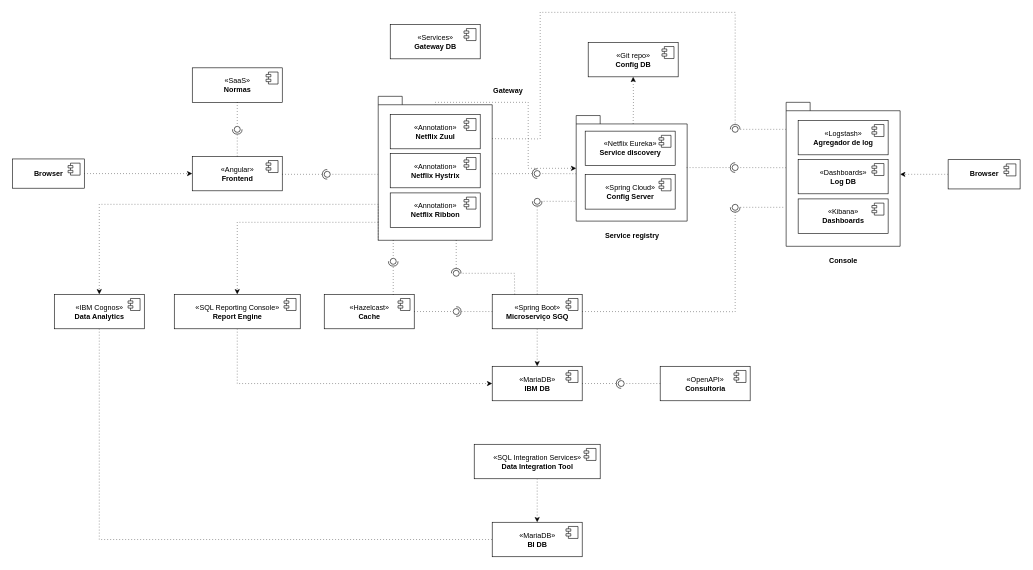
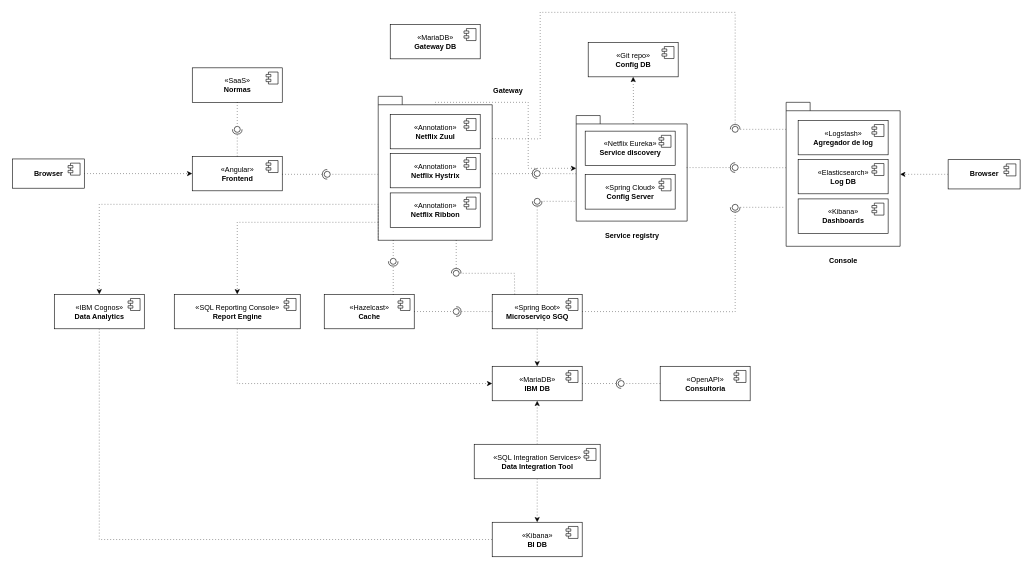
node "«Services» Gateway DB": label "«Services» Gateway DB" -> "«MariaDB» Gateway DB"
node "«Dashboards» Log DB": label "«Dashboards» Log DB" -> "«Elasticsearch» Log DB"
edge "«SQL Integration Services» Data Integration Tool" -> "«MariaDB» IBM DB": added
node "«MariaDB» BI DB": label "«MariaDB» BI DB" -> "«Kibana» BI DB"
